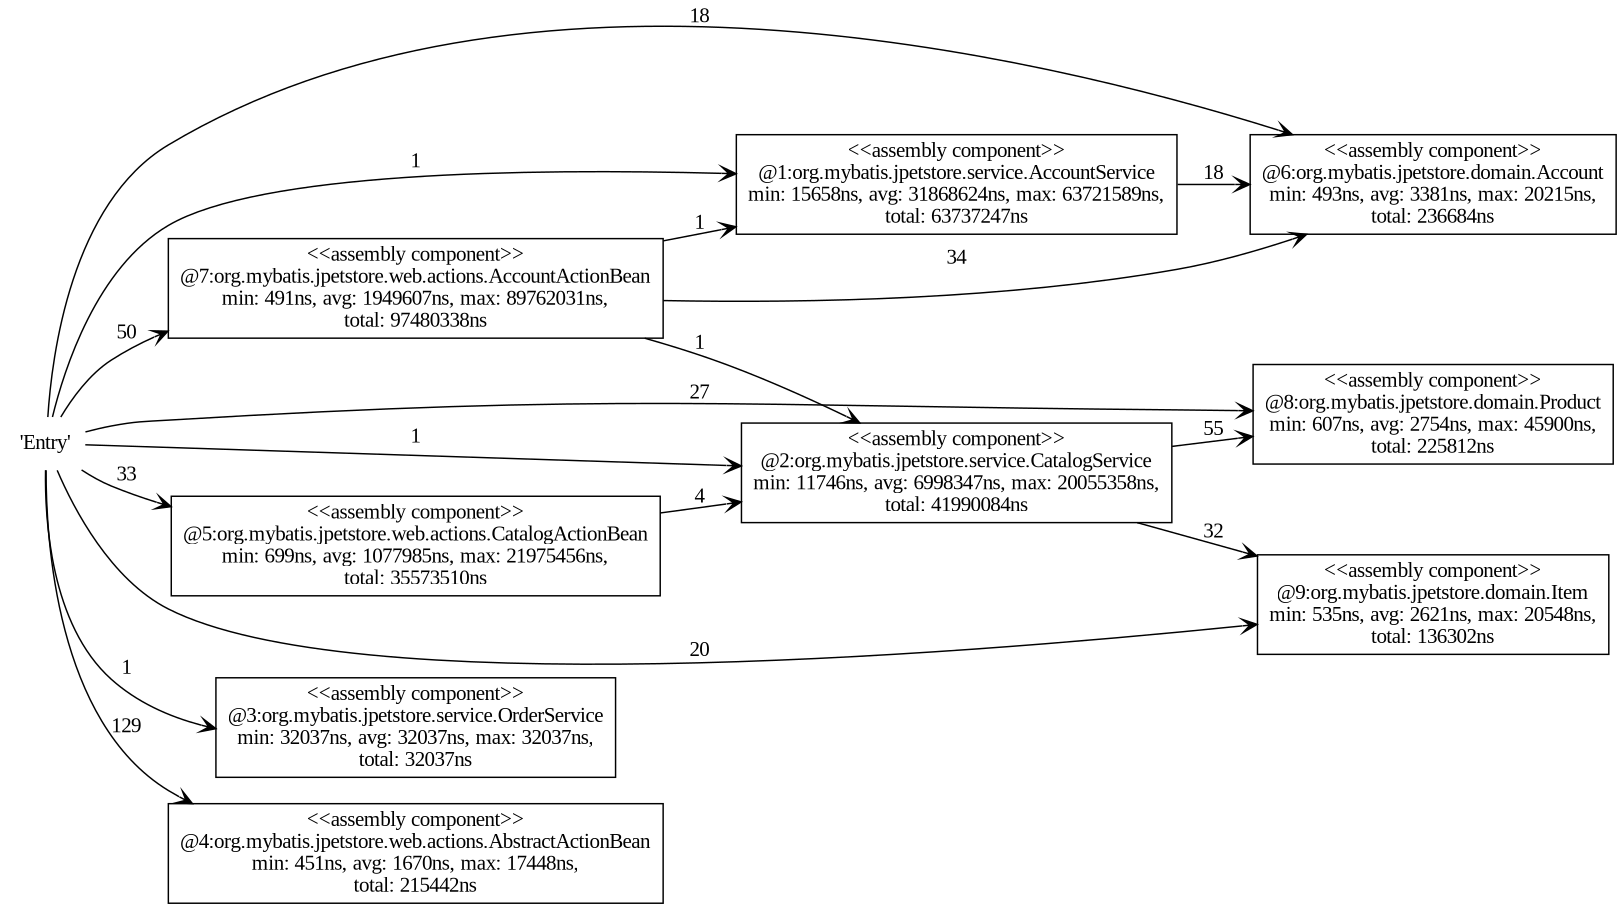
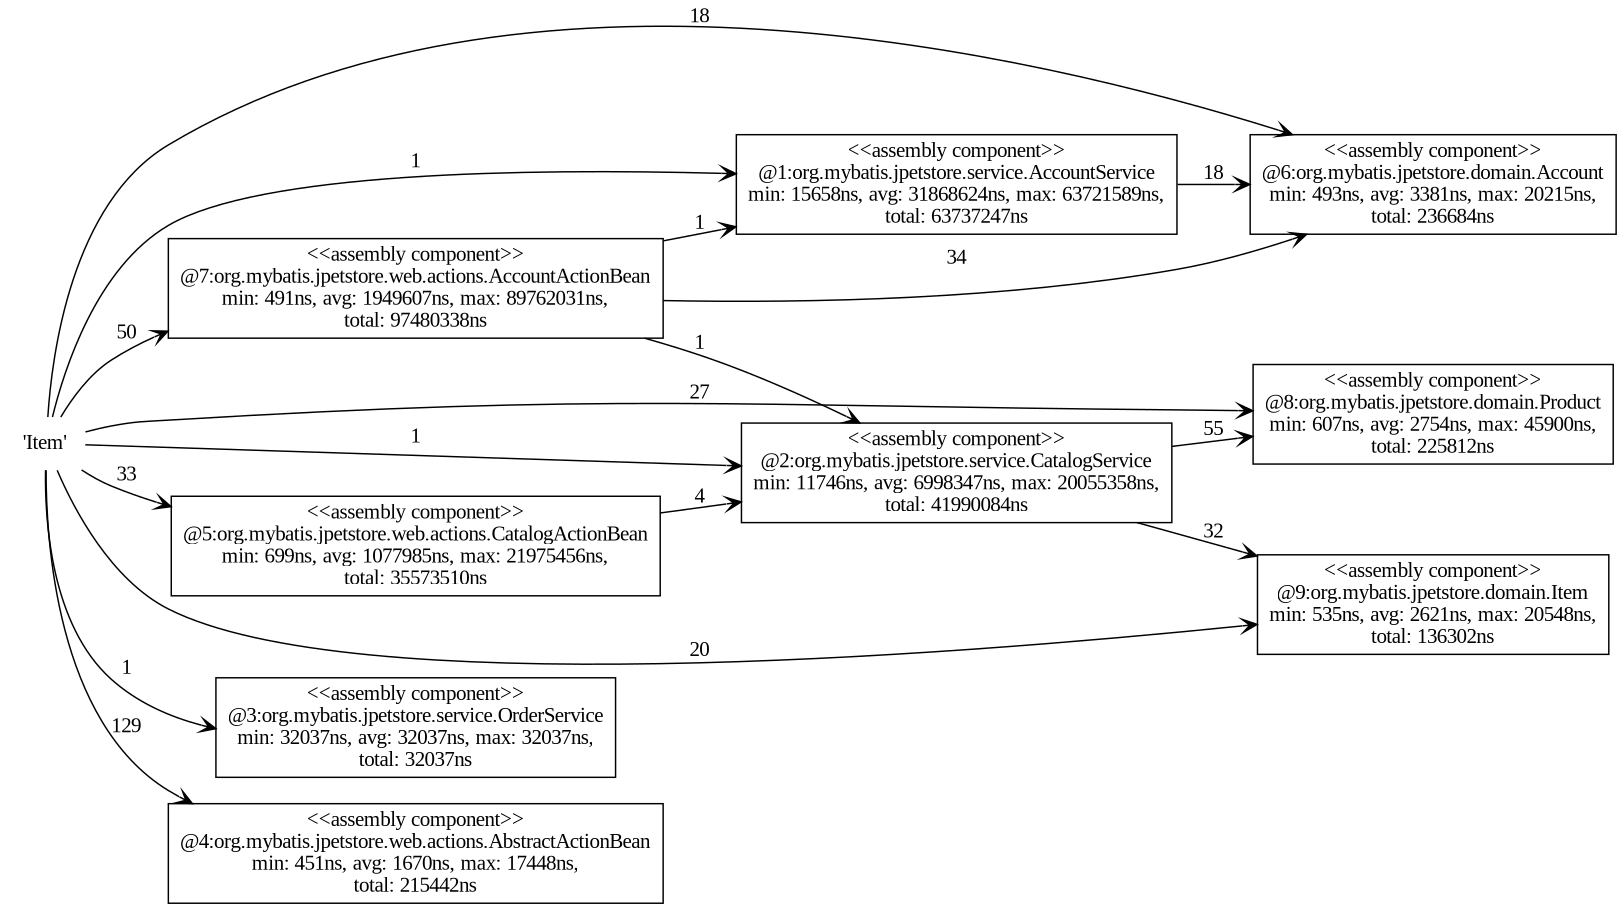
node "'Entry'": label "'Entry'" -> "'Item'"
